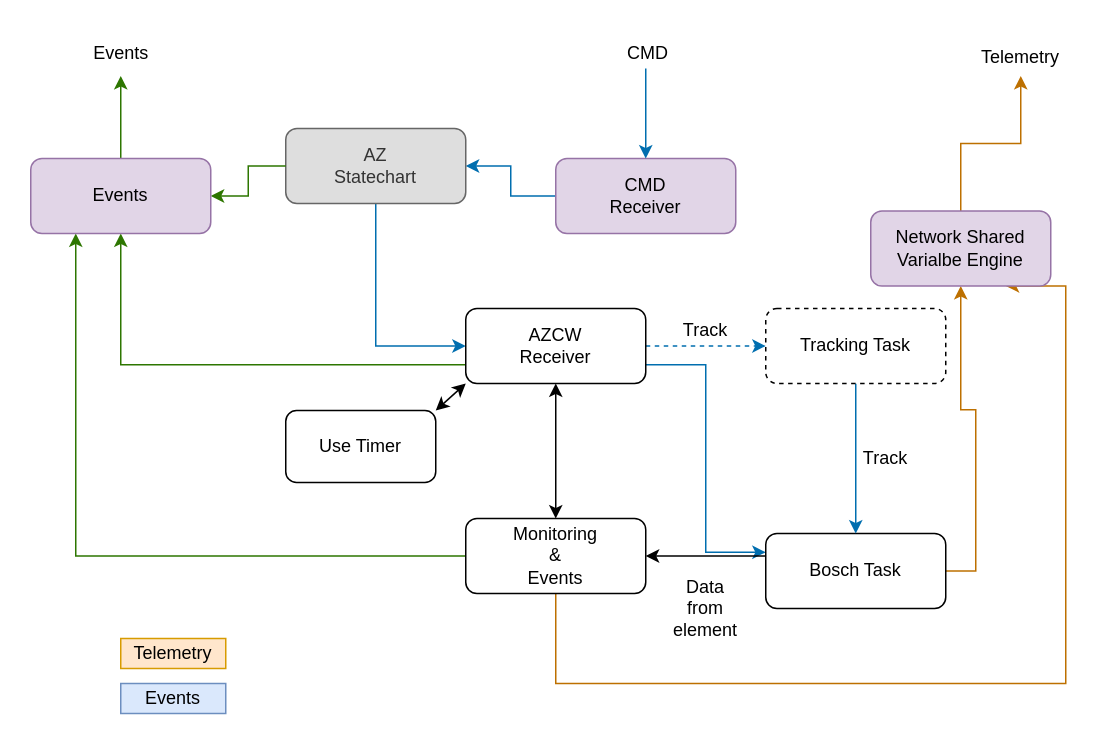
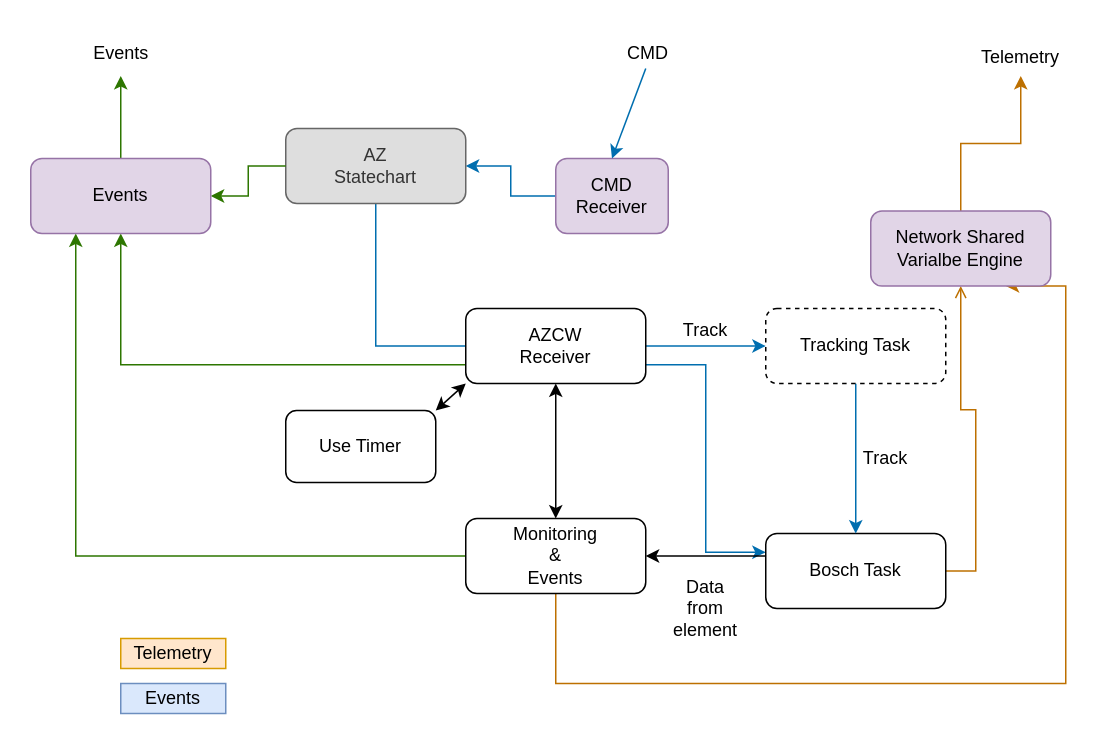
node "CMD Receiver": size 180x75 -> 113x75
edge "Bosch Task" -> "Network Shared Varialbe Engine": arrowhead classic -> open
edge "AZ Statechart" -> "AZCW Receiver": arrowhead classic -> none
edge "AZCW Receiver" -> "Tracking Task": style dashed -> solid
